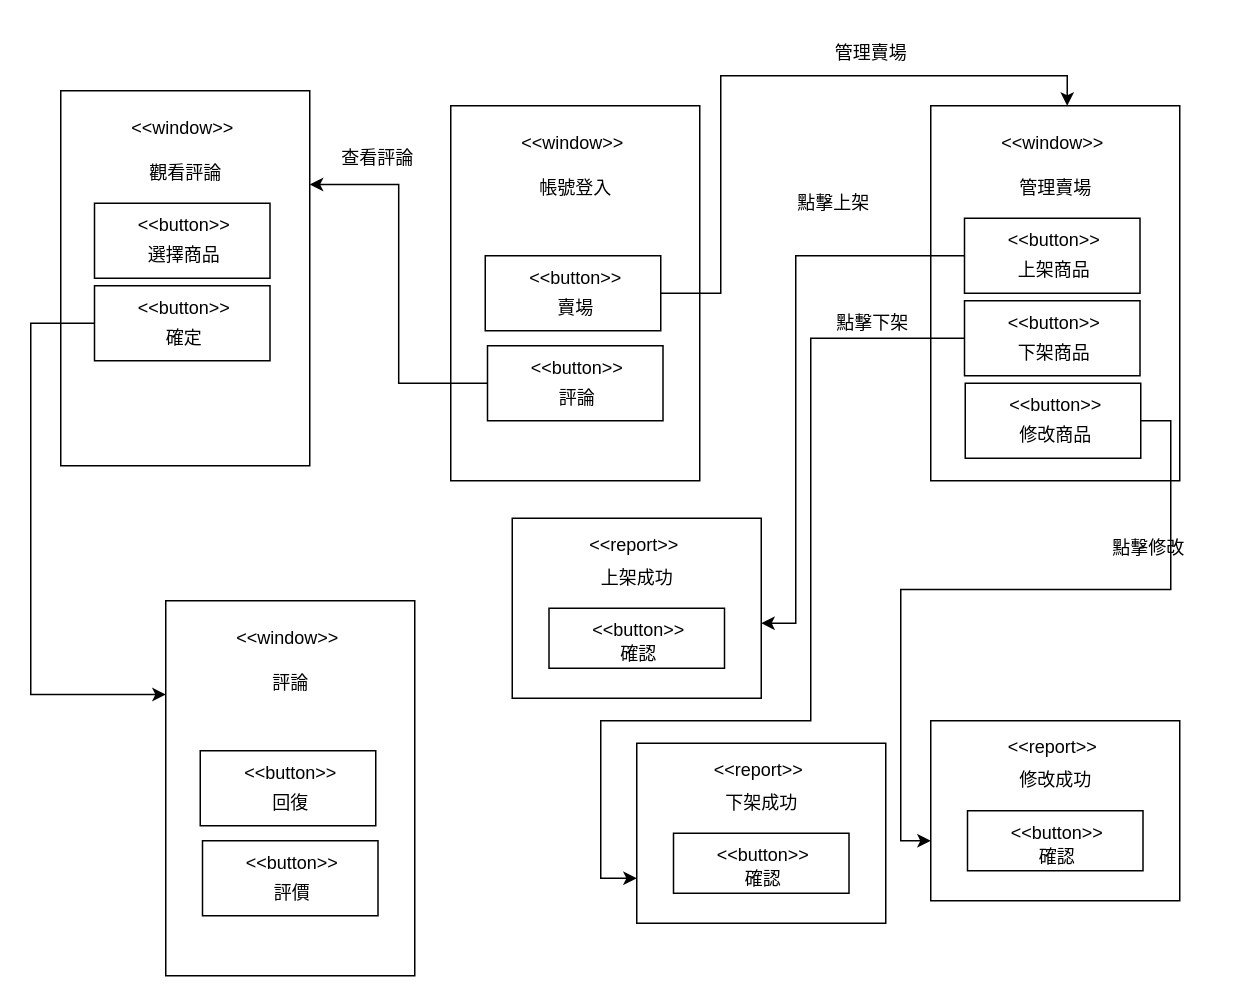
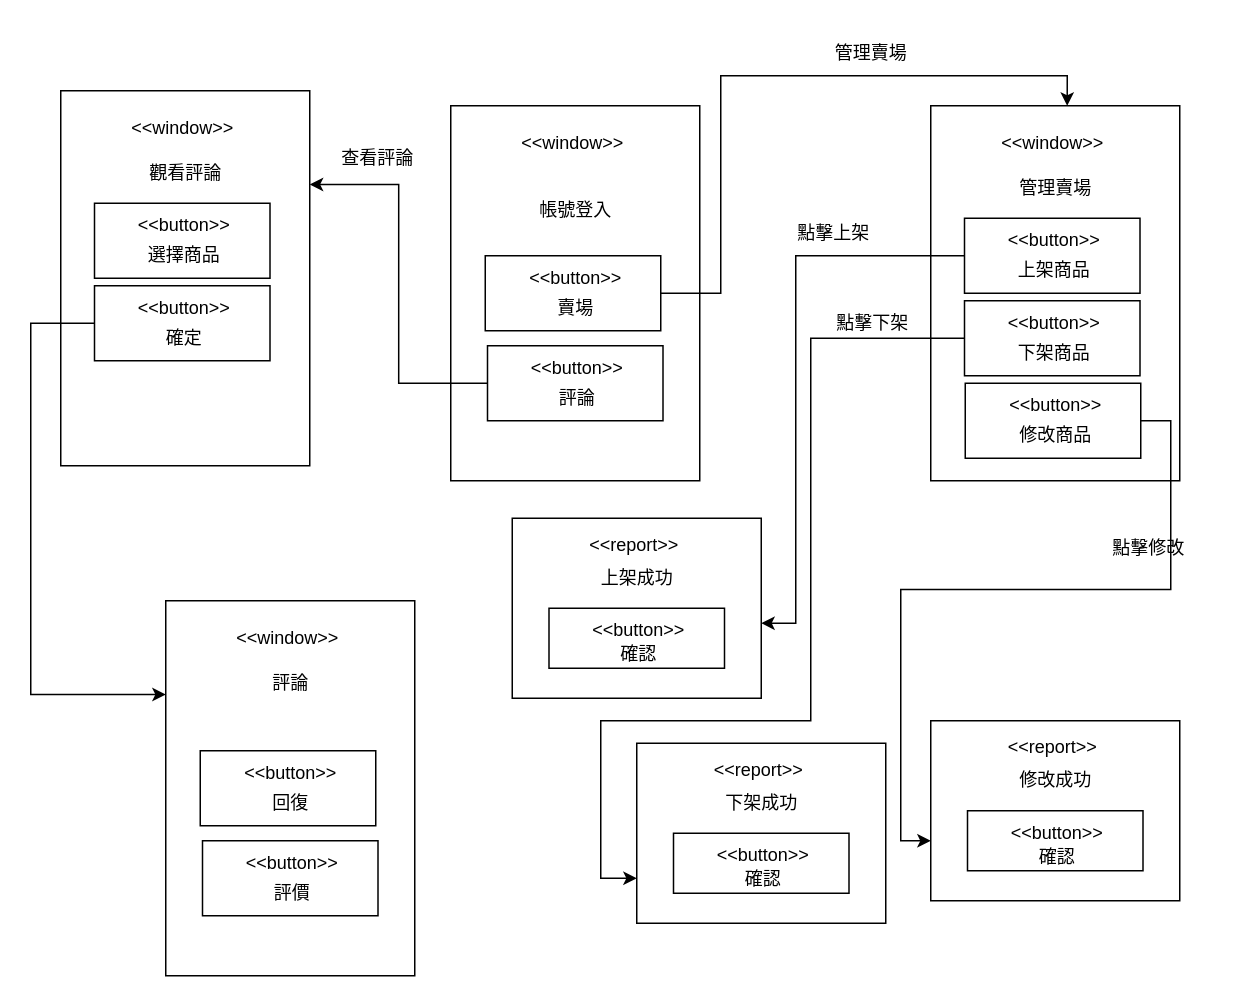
node "帳號登入": moved (575, 188) -> (575, 211)
node "點擊上架": moved (833, 203) -> (833, 233)
